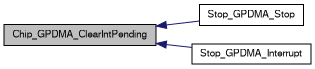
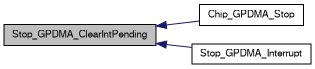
node "Stop_GPDMA_Stop": label "Stop_GPDMA_Stop" -> "Chip_GPDMA_Stop"
node "Chip_GPDMA_ClearIntPending": label "Chip_GPDMA_ClearIntPending" -> "Stop_GPDMA_ClearIntPending"
